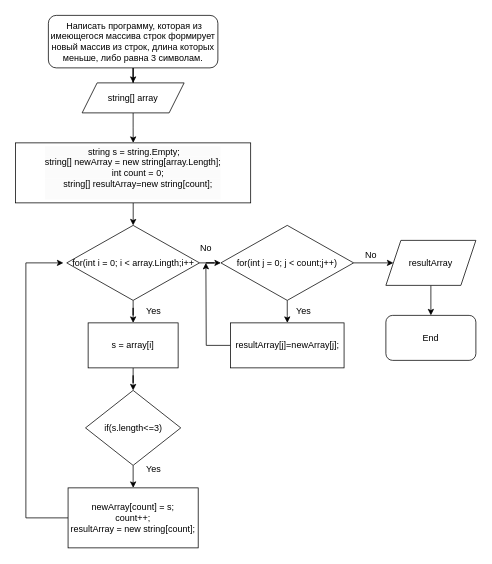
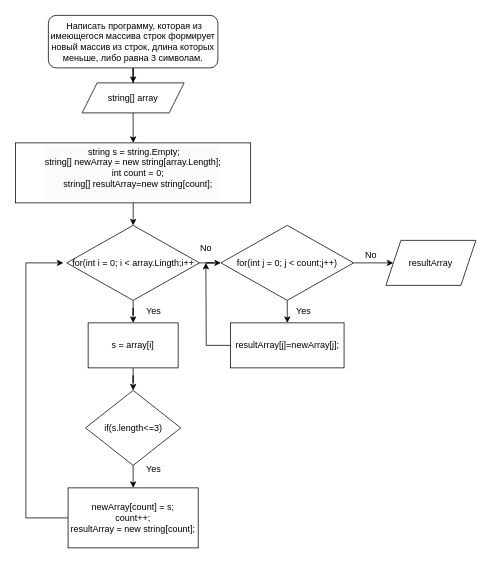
edge "resultArray" -> "End": removed
node "End": removed
